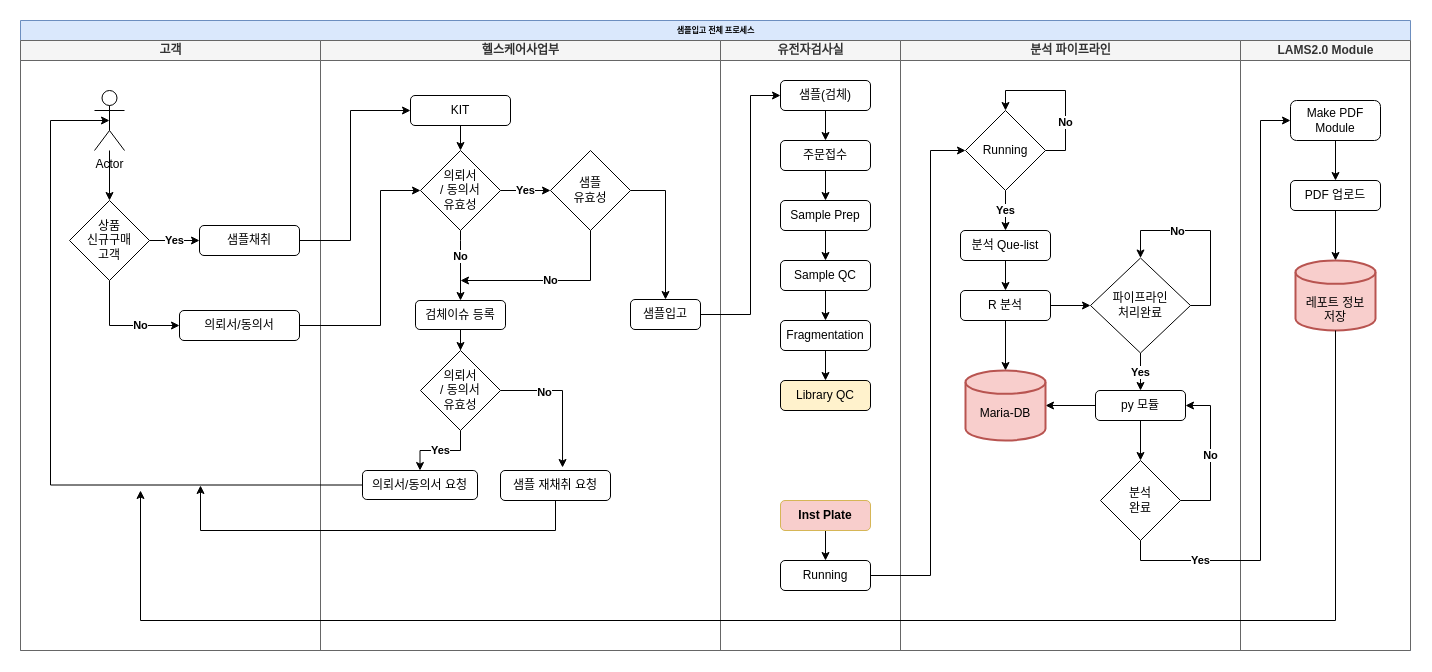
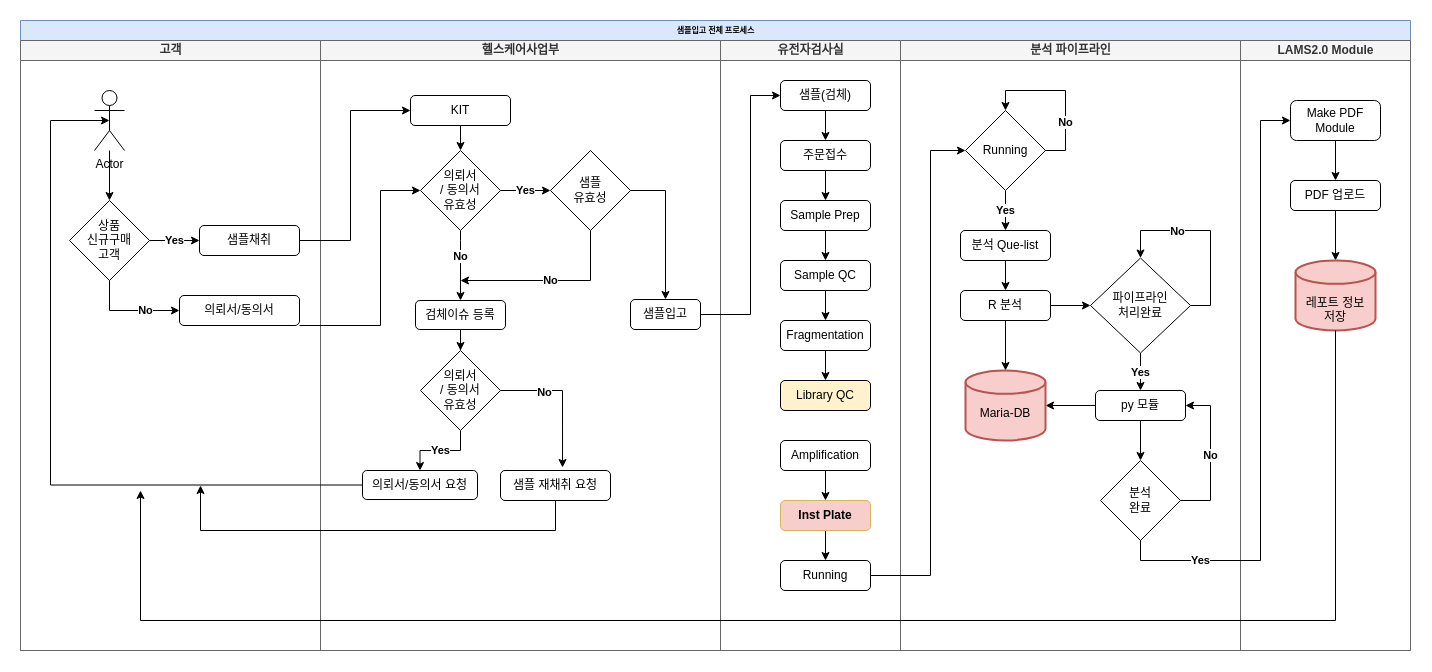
node "의뢰서/동의서": moved (240, 326) -> (240, 311)
node "Amplification": added
edge "Amplification" -> "Inst Plate": added
